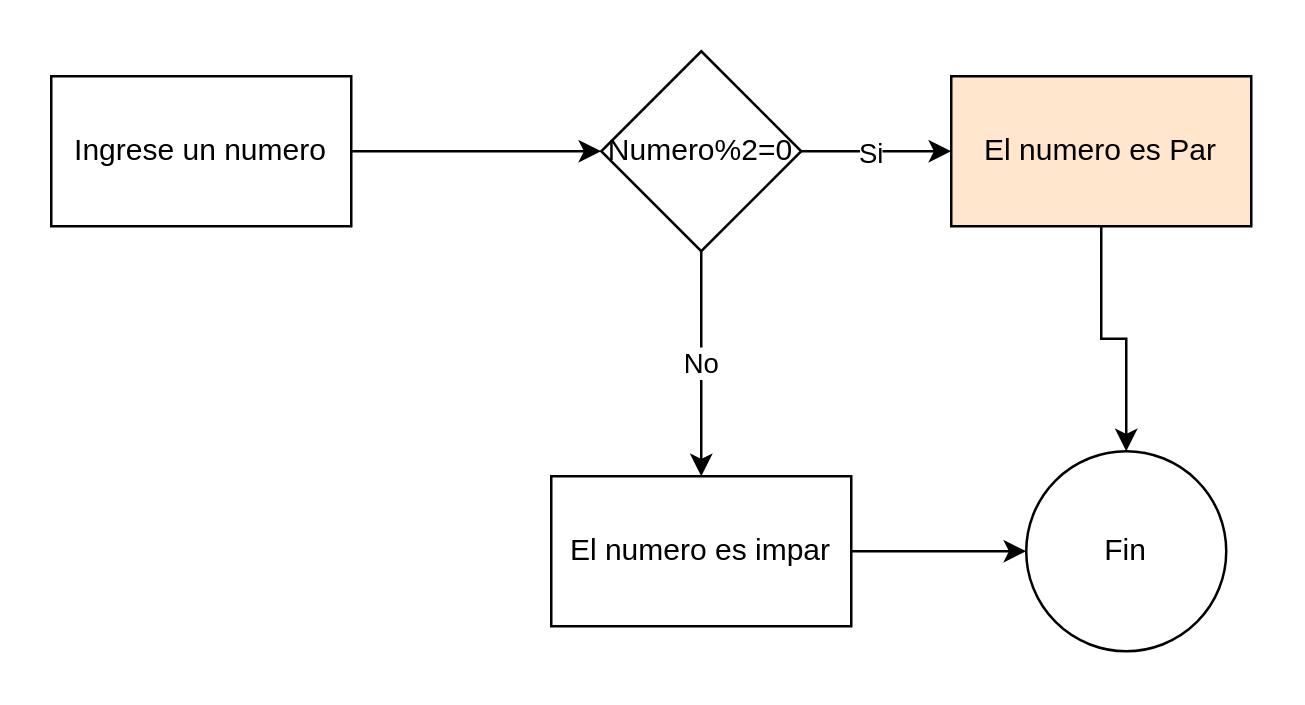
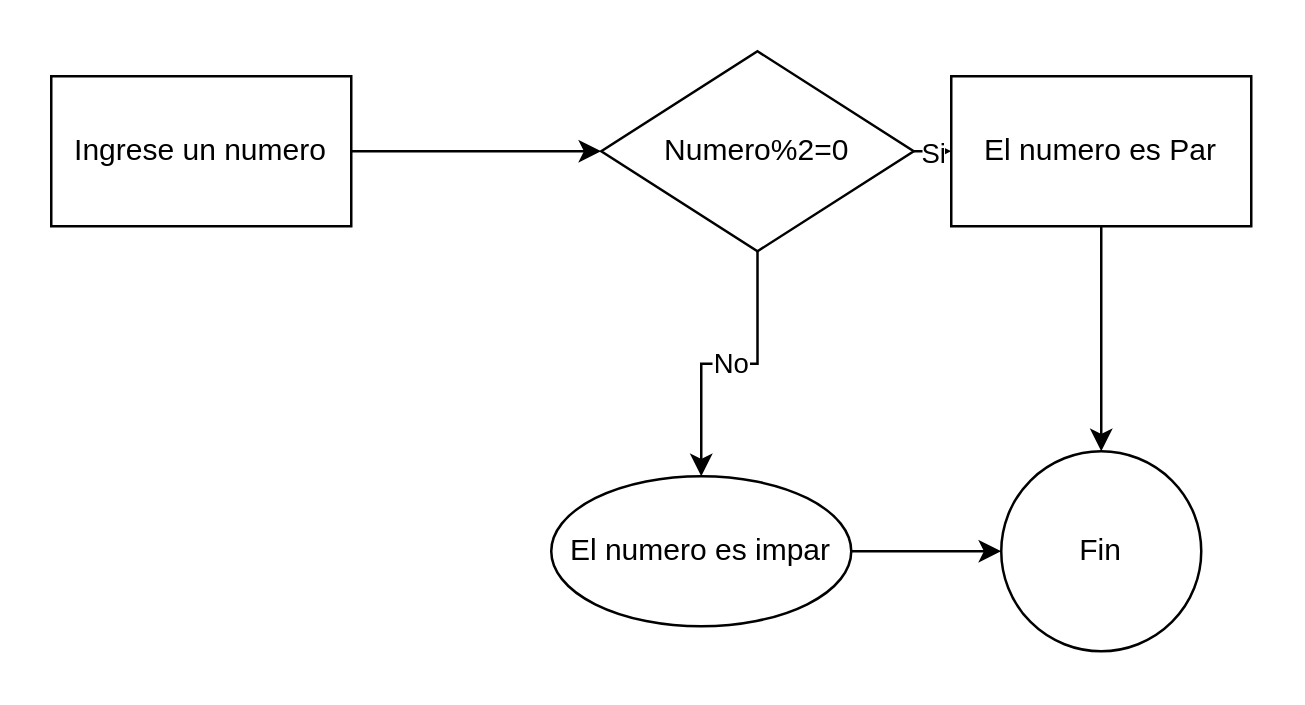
node "Numero%2=0": size 200x200 -> 313x200
node "El numero es Par": fillcolor #ffe6cc -> #ffffff
node "El numero es impar": shape rectangle -> ellipse
node "Fin": moved (1126, 551) -> (1101, 551)
